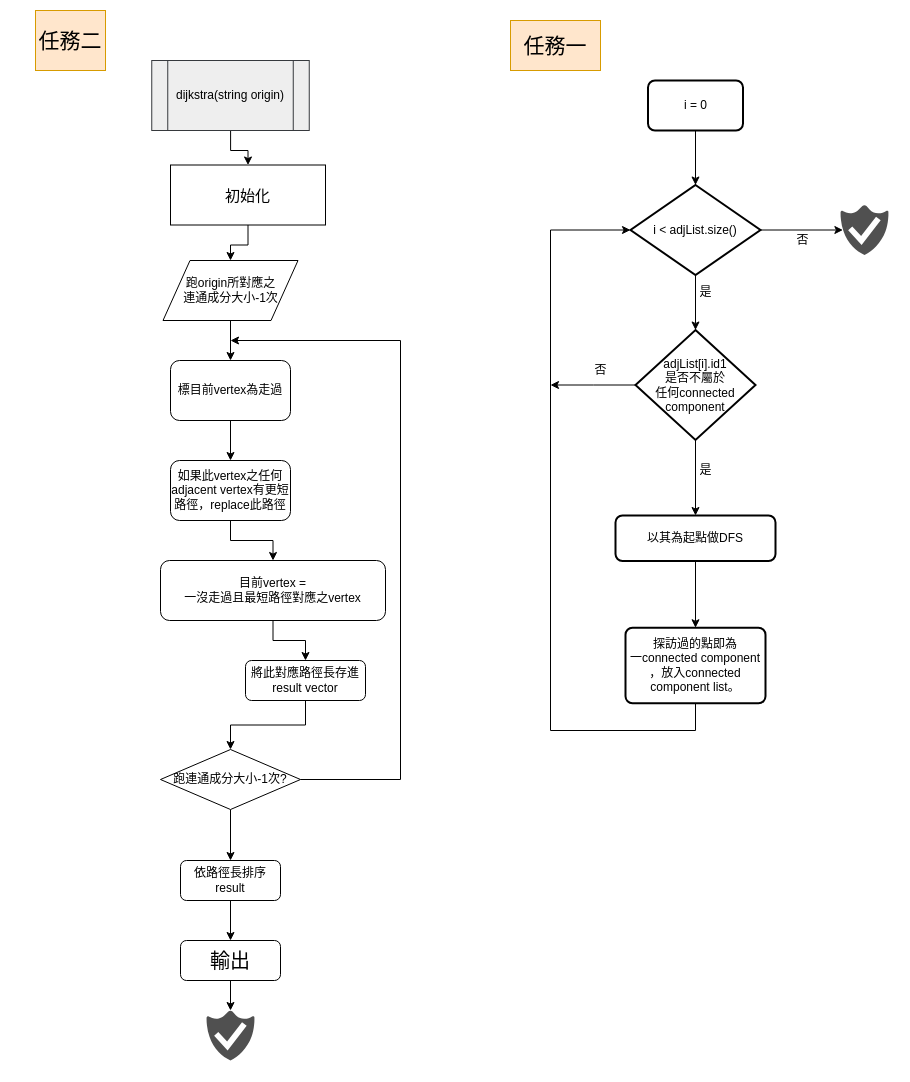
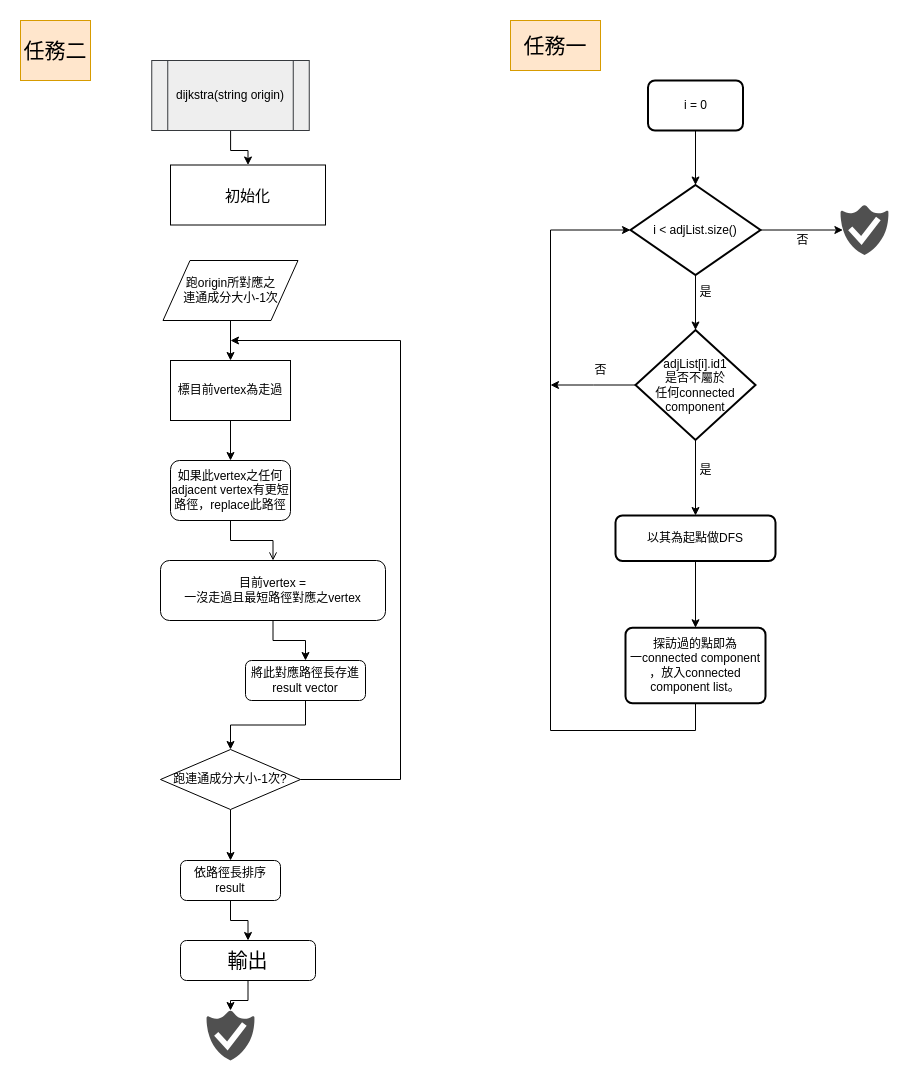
node "任務二": moved (71, 41) -> (56, 51)
edge "初始化" -> "跑origin所對應之 連通成分大小-1次": removed
node "標目前vertex為走過": shape rounded rectangle -> rectangle
edge "如果此vertex之任何adjacent vertex有更短路徑，replace此路徑" -> "目前vertex = 一沒走過且最短路徑對應之vertex": arrowhead classic -> open
node "輸出": size 100x40 -> 135x40
